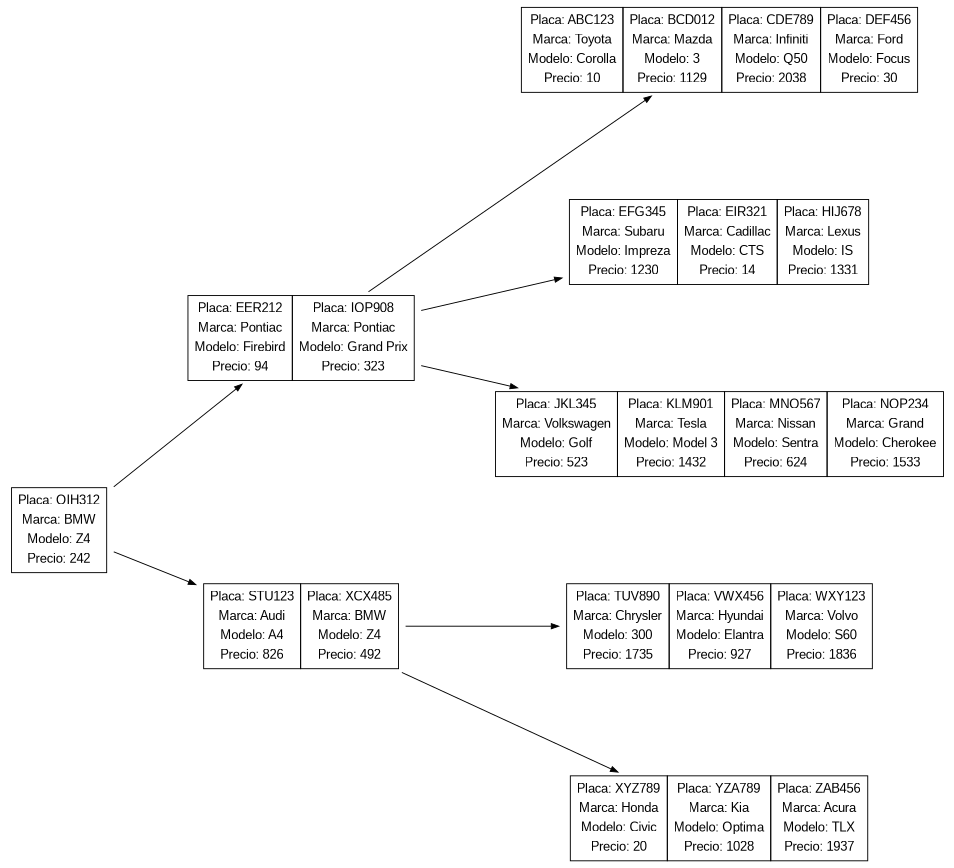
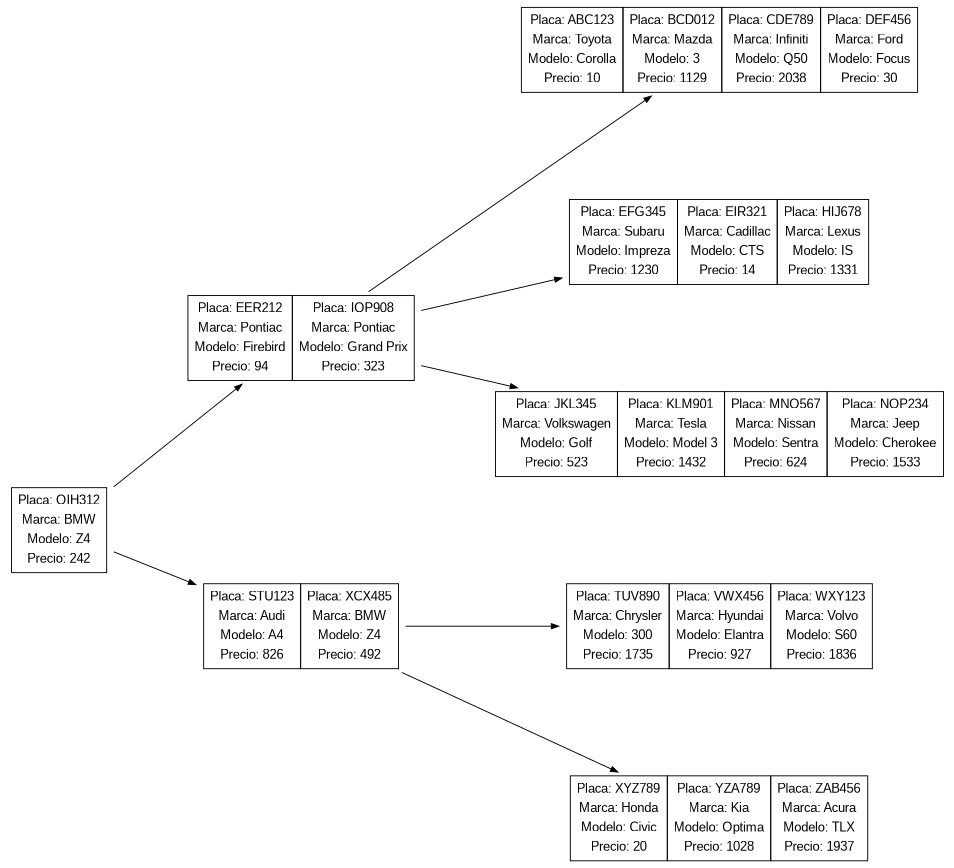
node "Placa: JKL345": text "Marca: Grand" -> "Marca: Jeep"
